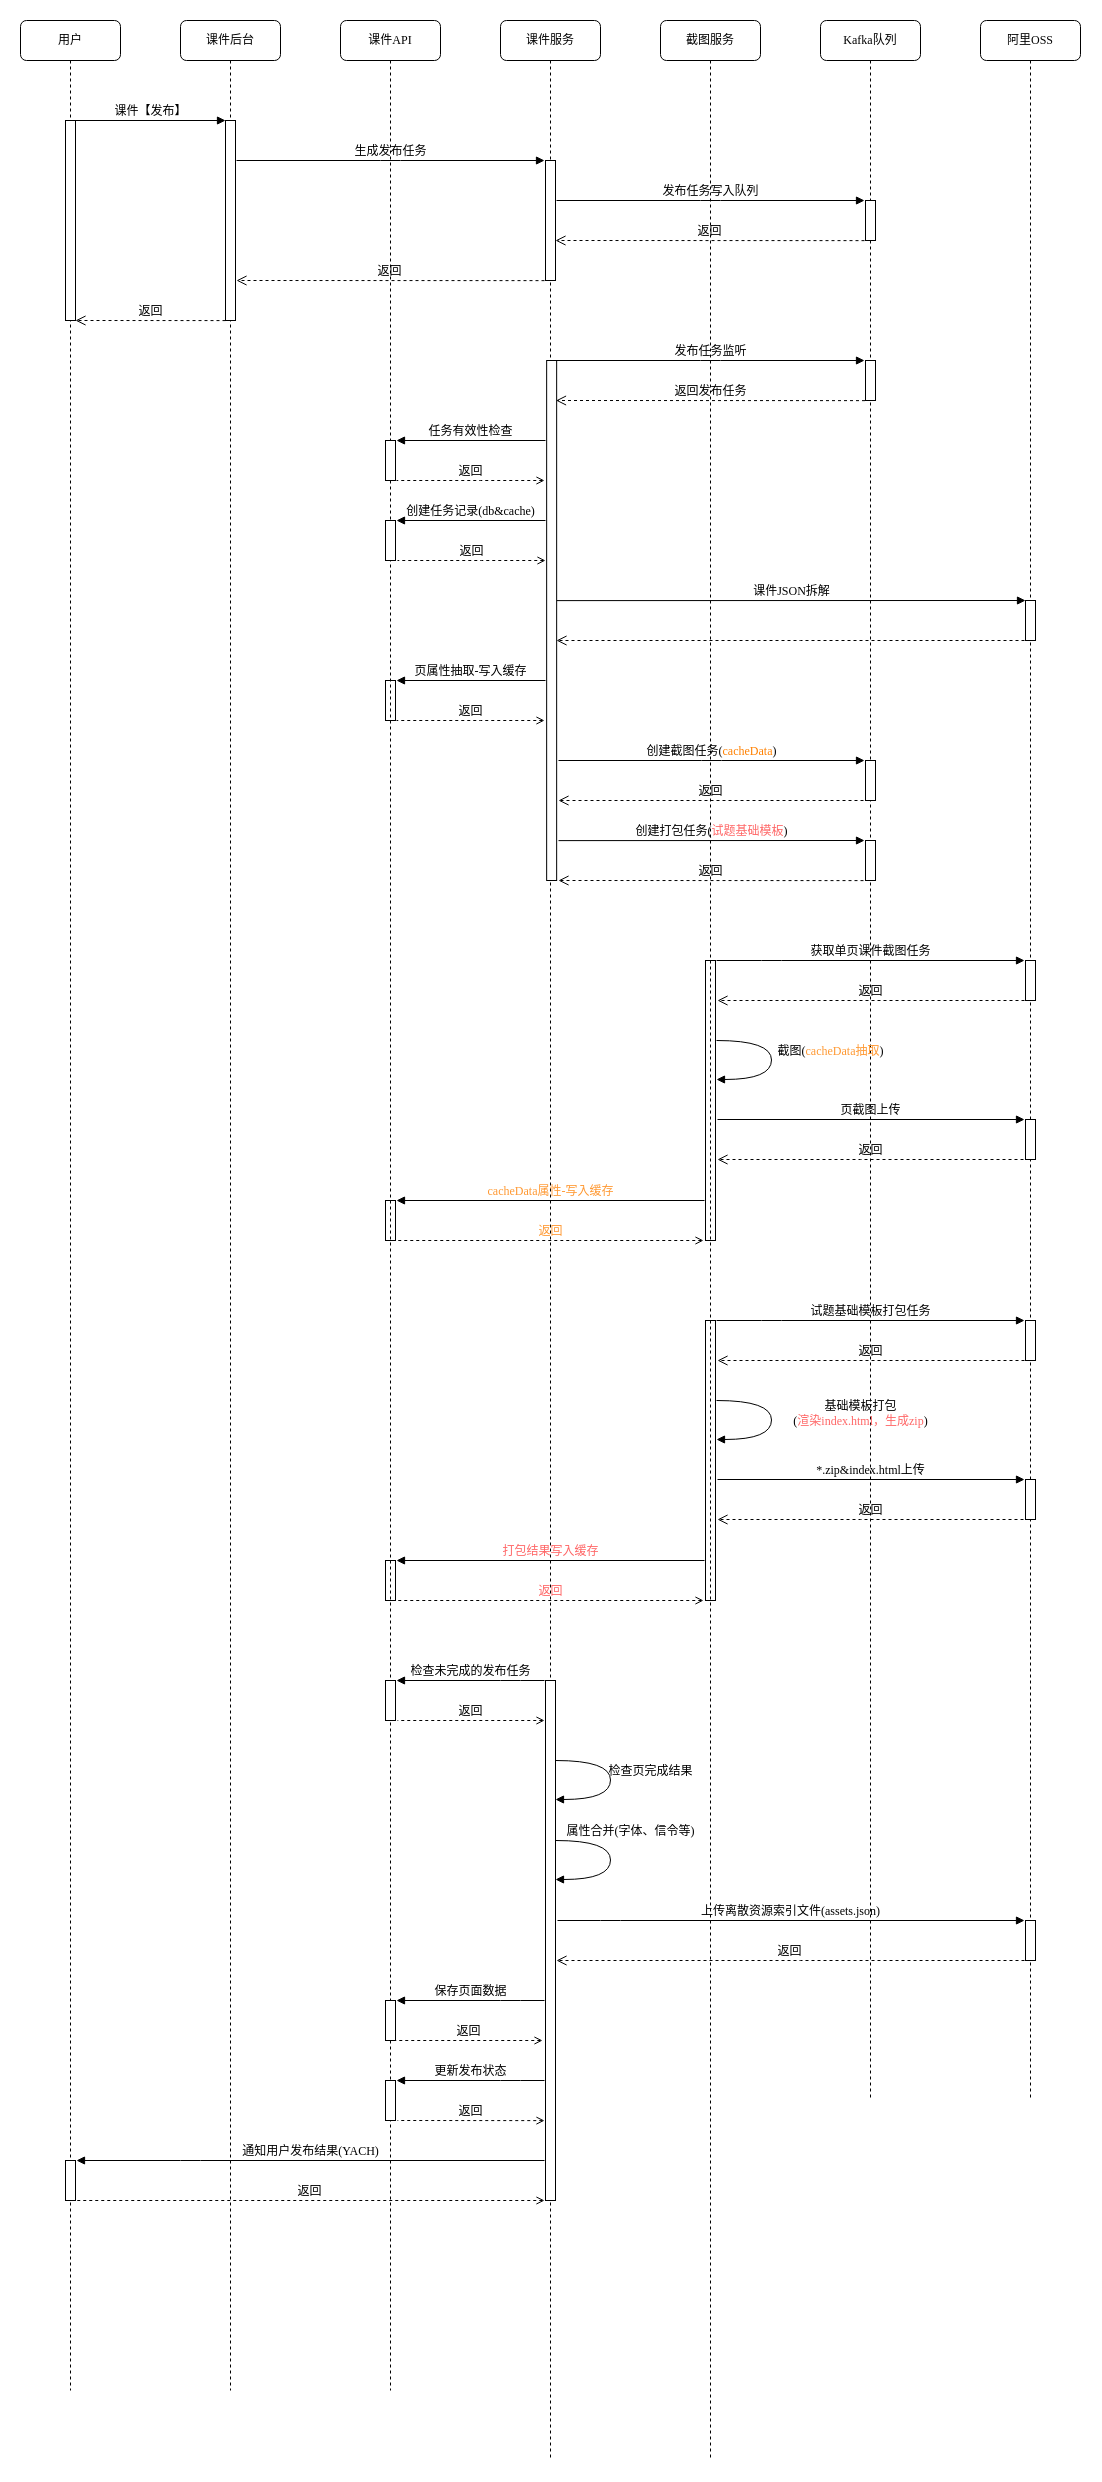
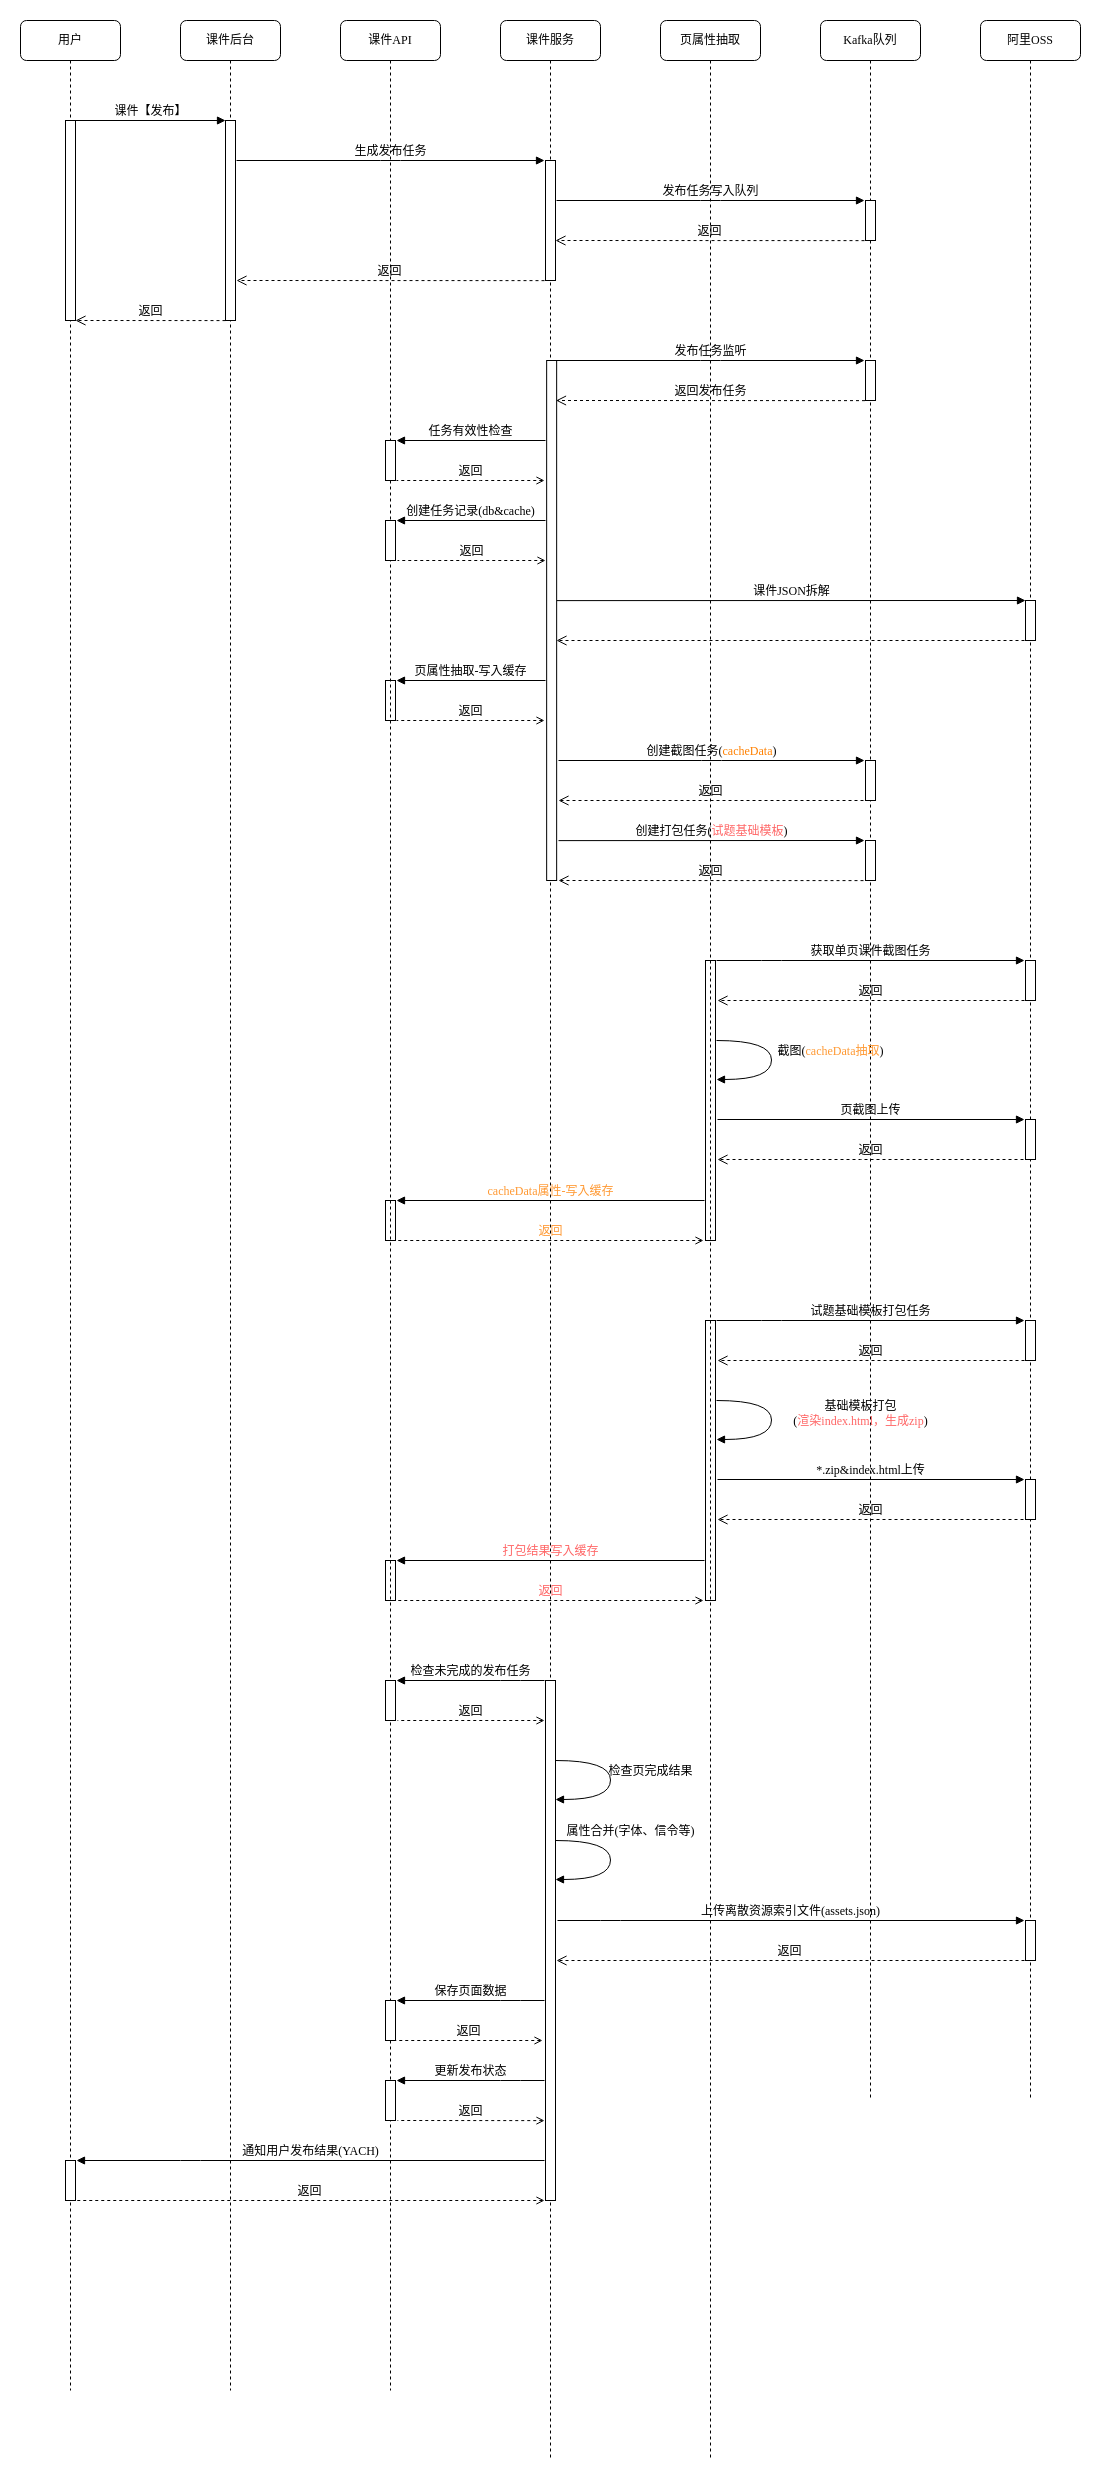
node "截图服务": label "截图服务" -> "页属性抽取"
